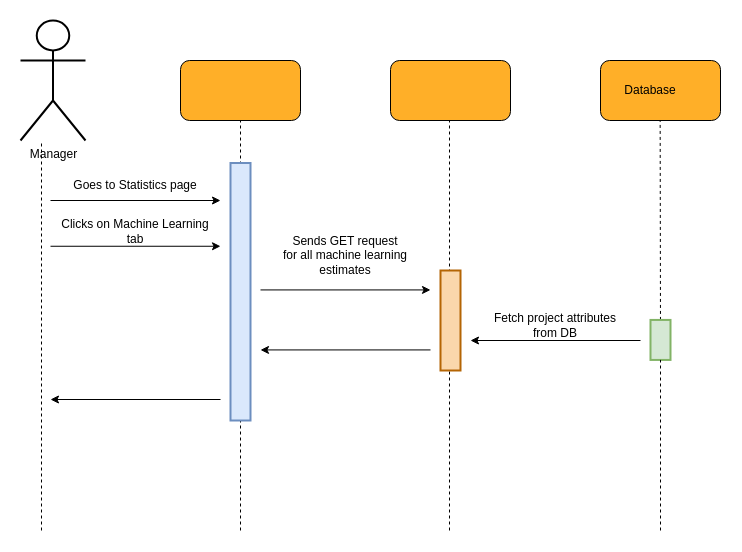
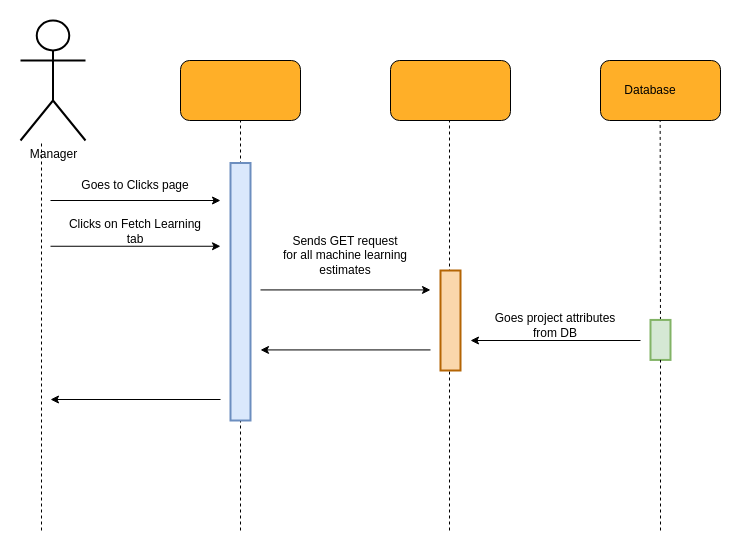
node "Goes to Statistics page": label "Goes to Statistics page" -> "Goes to Clicks page"
node "Clicks on Machine Learning tab": label "Clicks on Machine Learning tab" -> "Clicks on Fetch Learning tab"
node "Fetch project attributes from DB": label "Fetch project attributes from DB" -> "Goes project attributes from DB"
